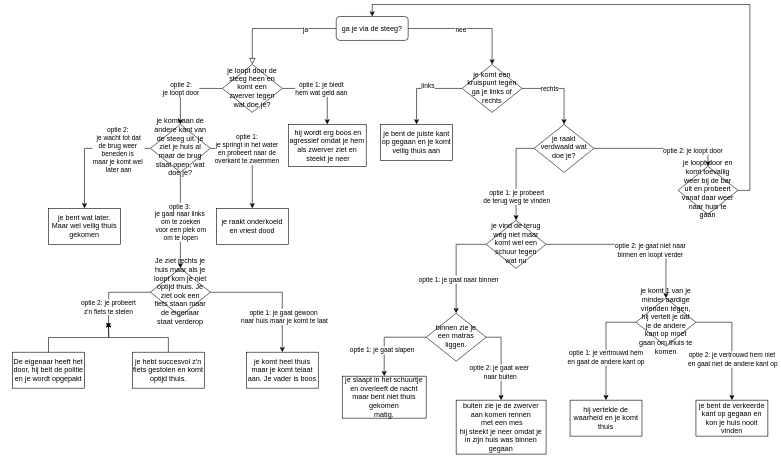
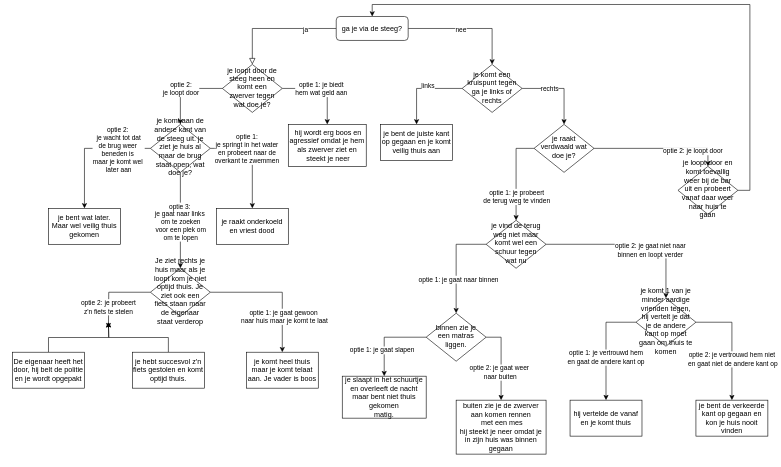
node "hij vertelde de waarheid en je komt thuis": label "hij vertelde de waarheid en je komt thuis" -> "hij vertelde de vanaf en je komt thuis"
